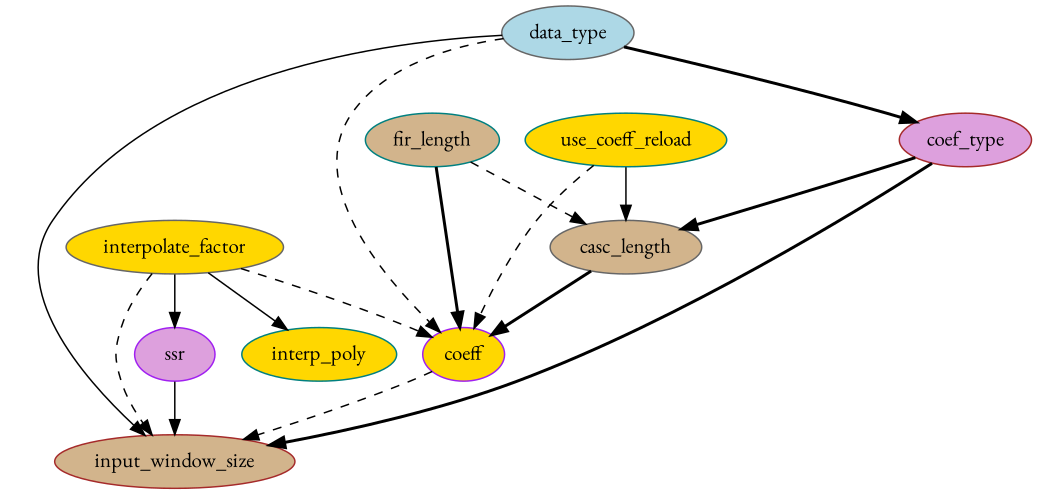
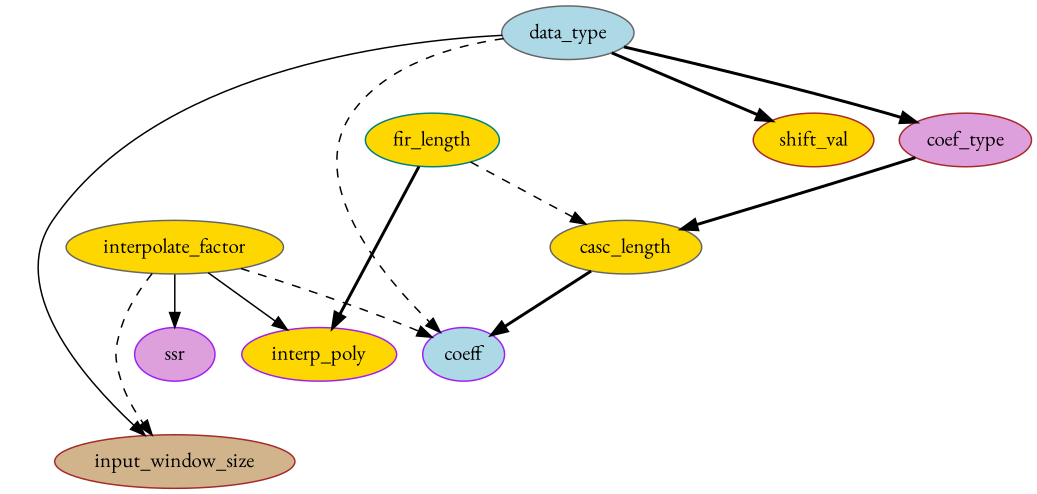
node "fir_length": fillcolor tan -> gold
node "use_coeff_reload": removed
node "shift_val": added
edge "fir_length" -> "coeff": now "fir_length" -> "interp_poly"
node "casc_length": fillcolor tan -> gold
edge "coef_type" -> "input_window_size": removed
node "interp_poly": color teal -> purple
node "coeff": fillcolor gold -> lightblue
edge "ssr" -> "input_window_size": removed
edge "coeff" -> "input_window_size": removed
